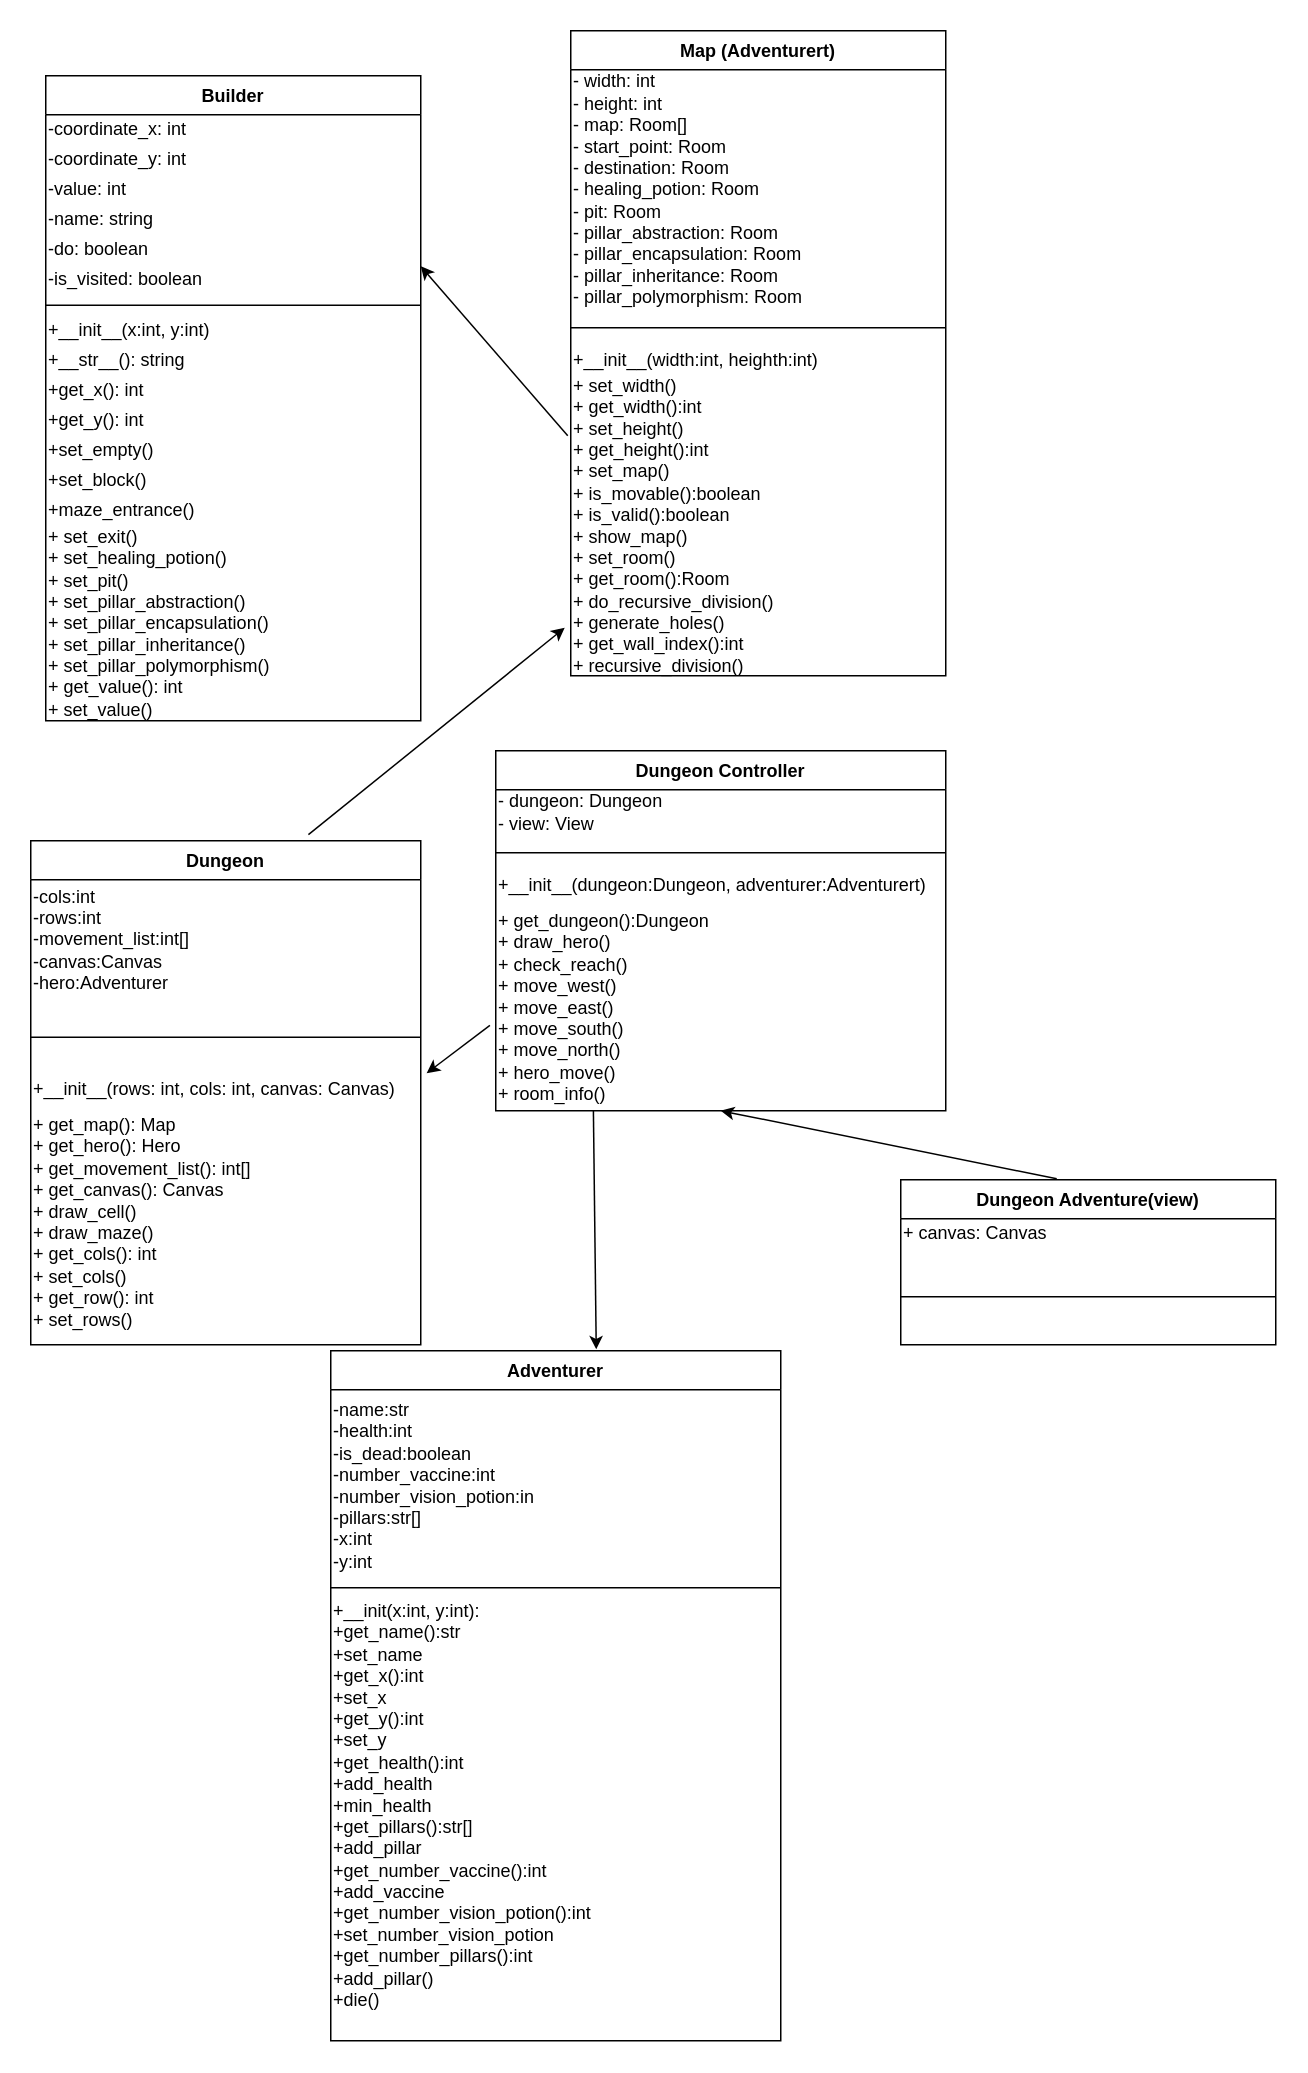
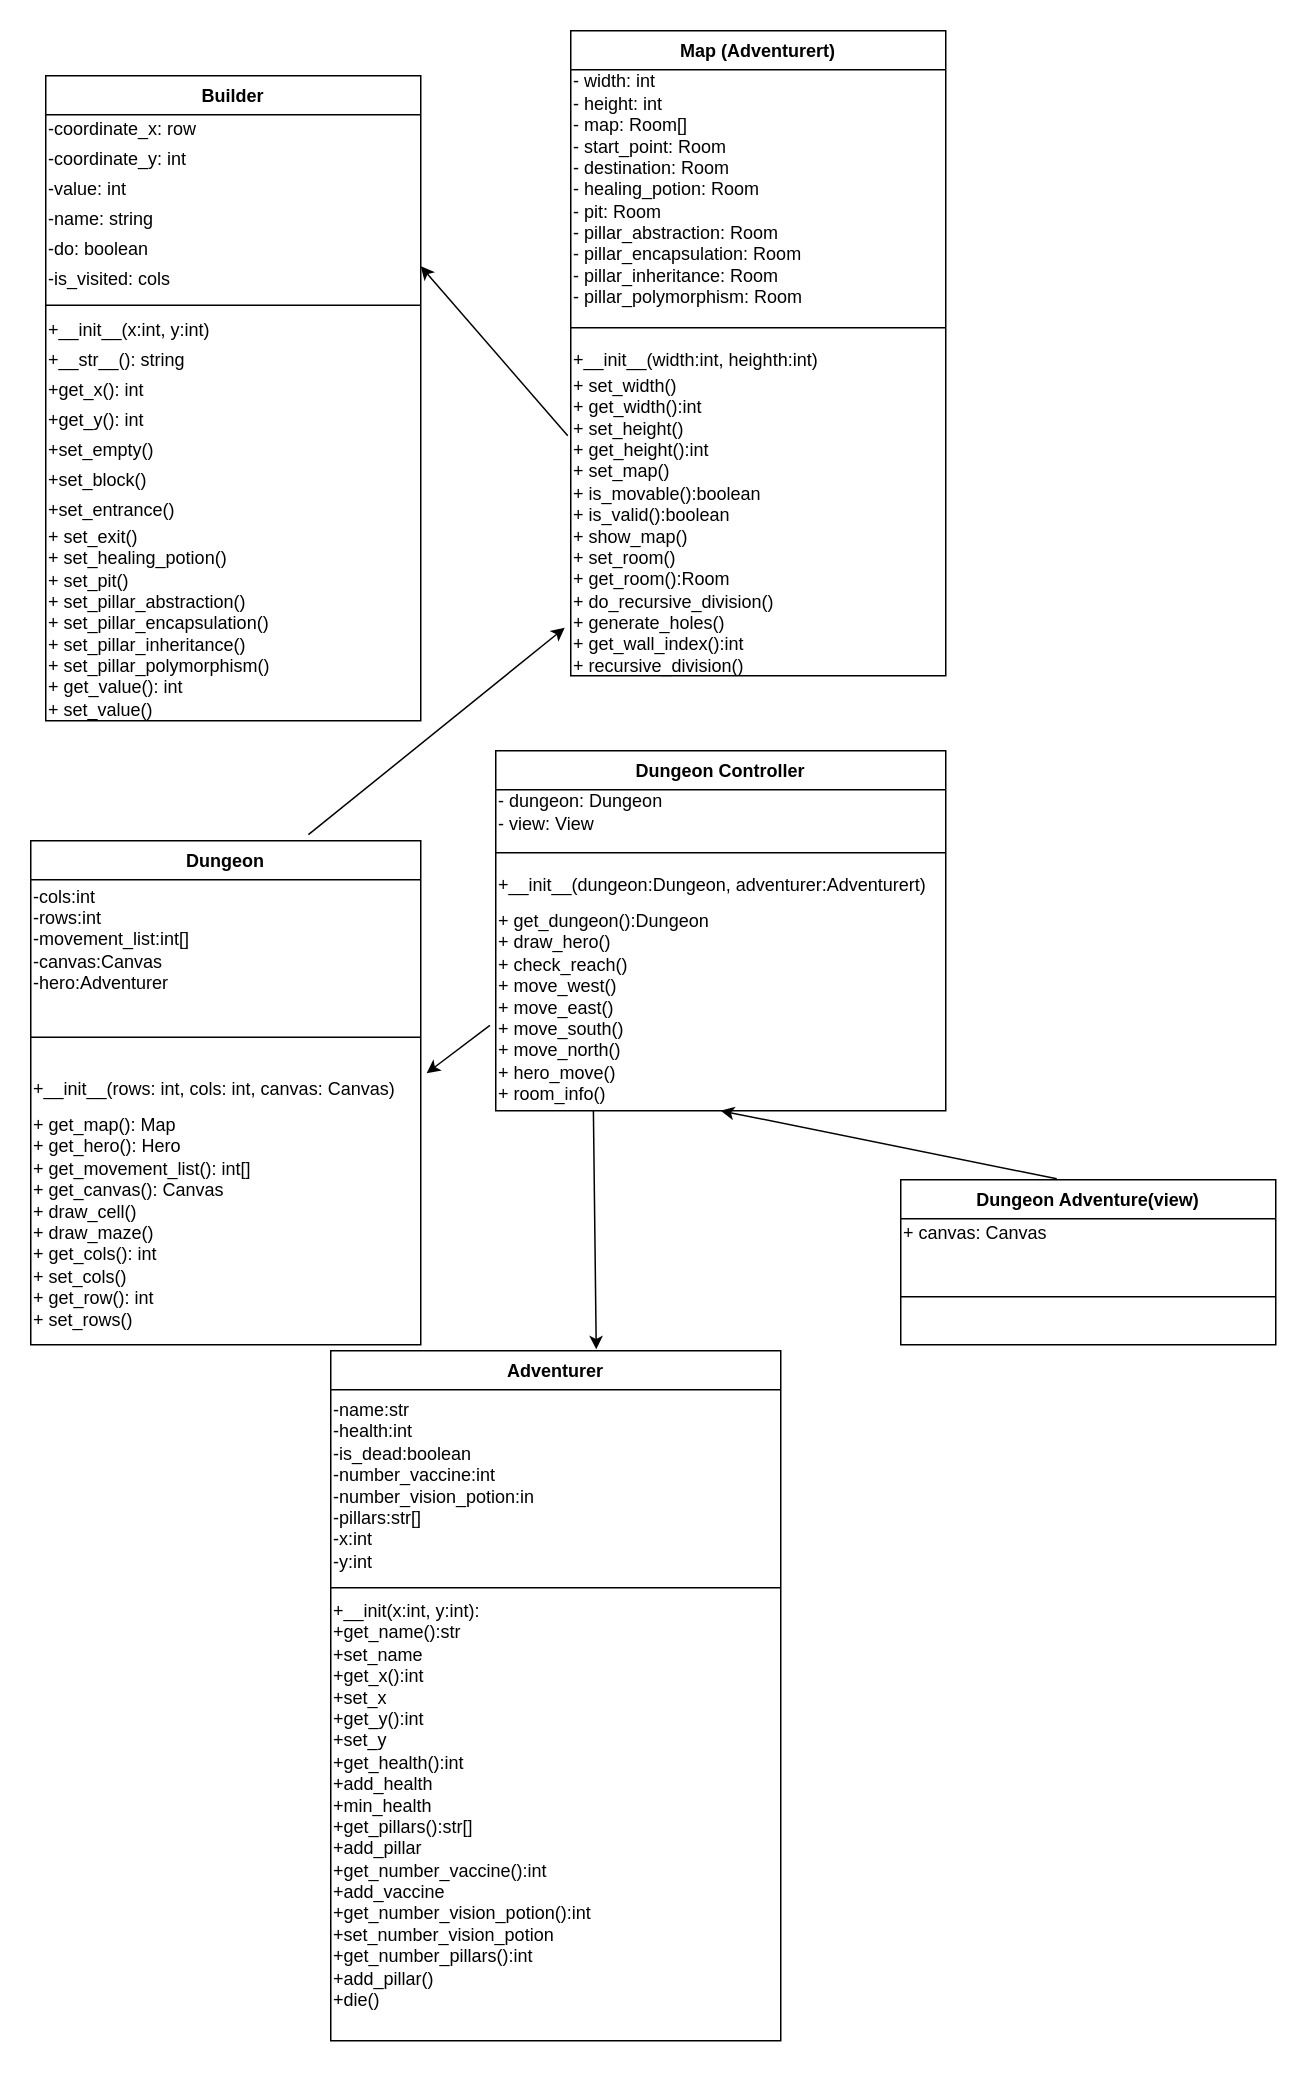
node "-coordinate_x: int": label "-coordinate_x: int" -> "-coordinate_x: row"
node "-is_visited: boolean": label "-is_visited: boolean" -> "-is_visited: cols"
node "+maze_entrance()": label "+maze_entrance()" -> "+set_entrance()"
